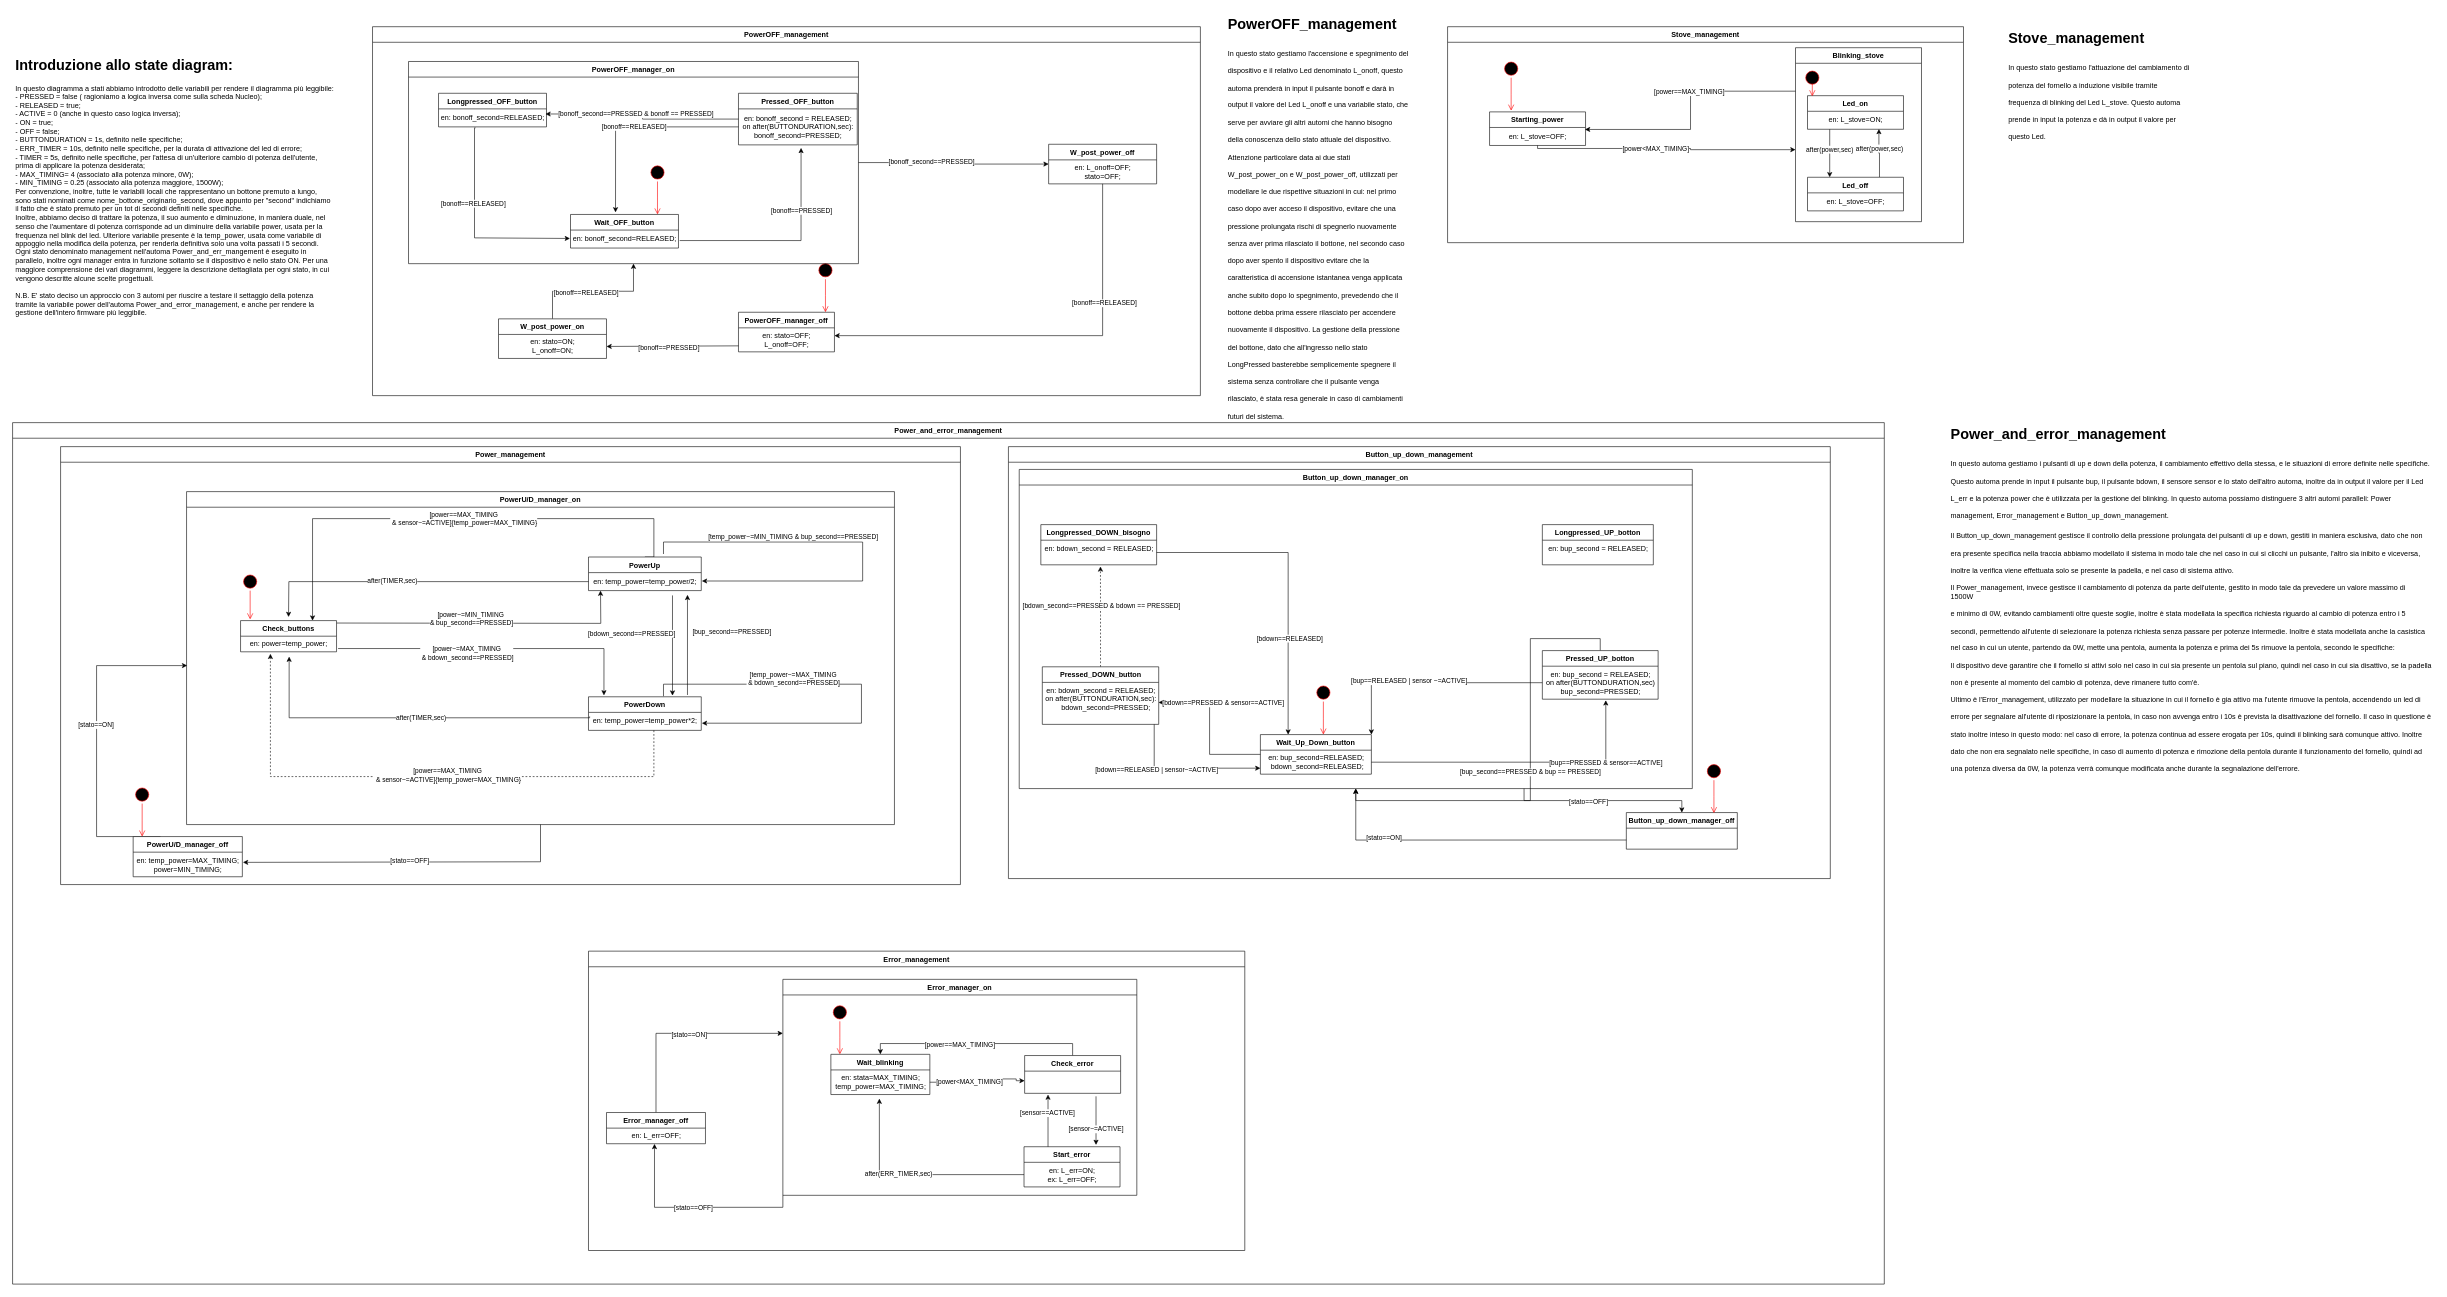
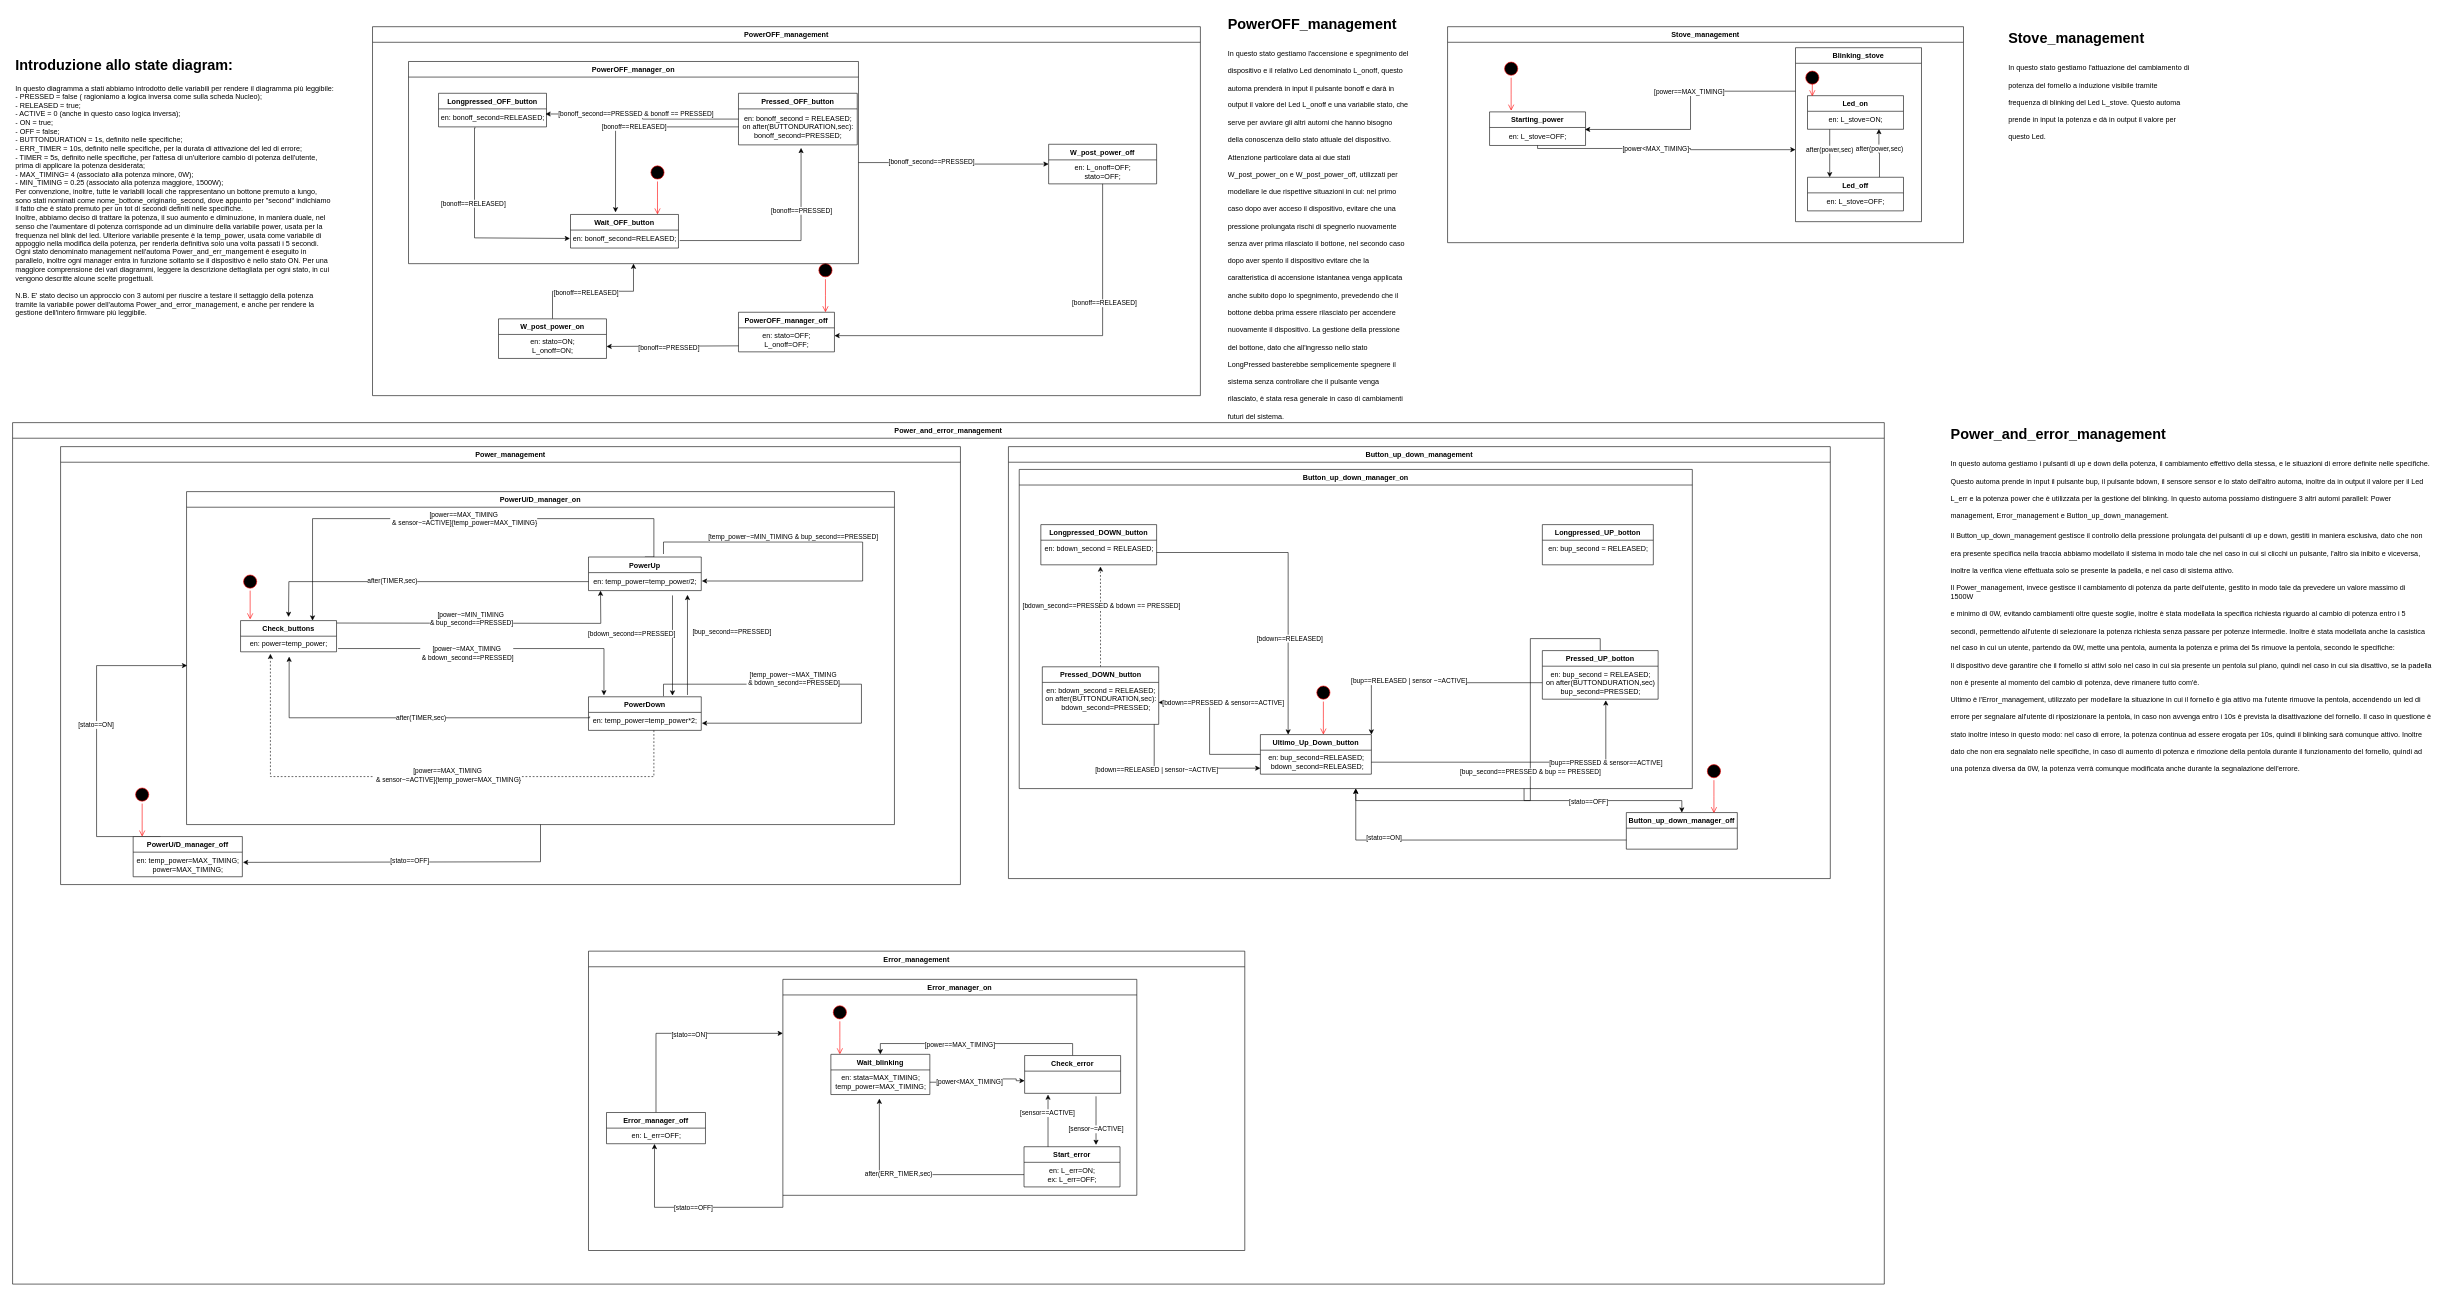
node "Longpressed_DOWN_bisogno": label "Longpressed_DOWN_bisogno" -> "Longpressed_DOWN_button"
node "Wait_Up_Down_button": label "Wait_Up_Down_button" -> "Ultimo_Up_Down_button"
node "en: temp_power=MAX_TIMING; power=MIN_TIMING;": label "en: temp_power=MAX_TIMING; power=MIN_TIMING;" -> "en: temp_power=MAX_TIMING; power=MAX_TIMING;"
